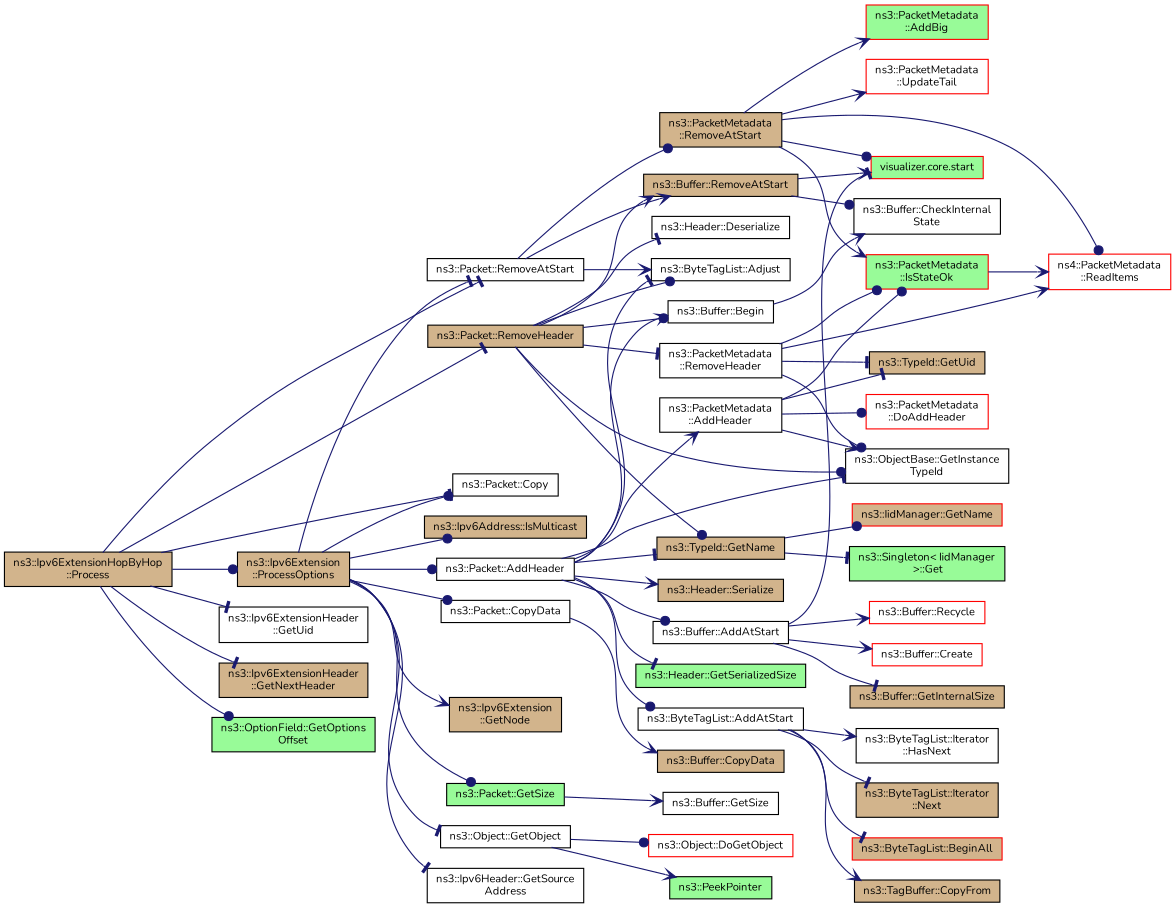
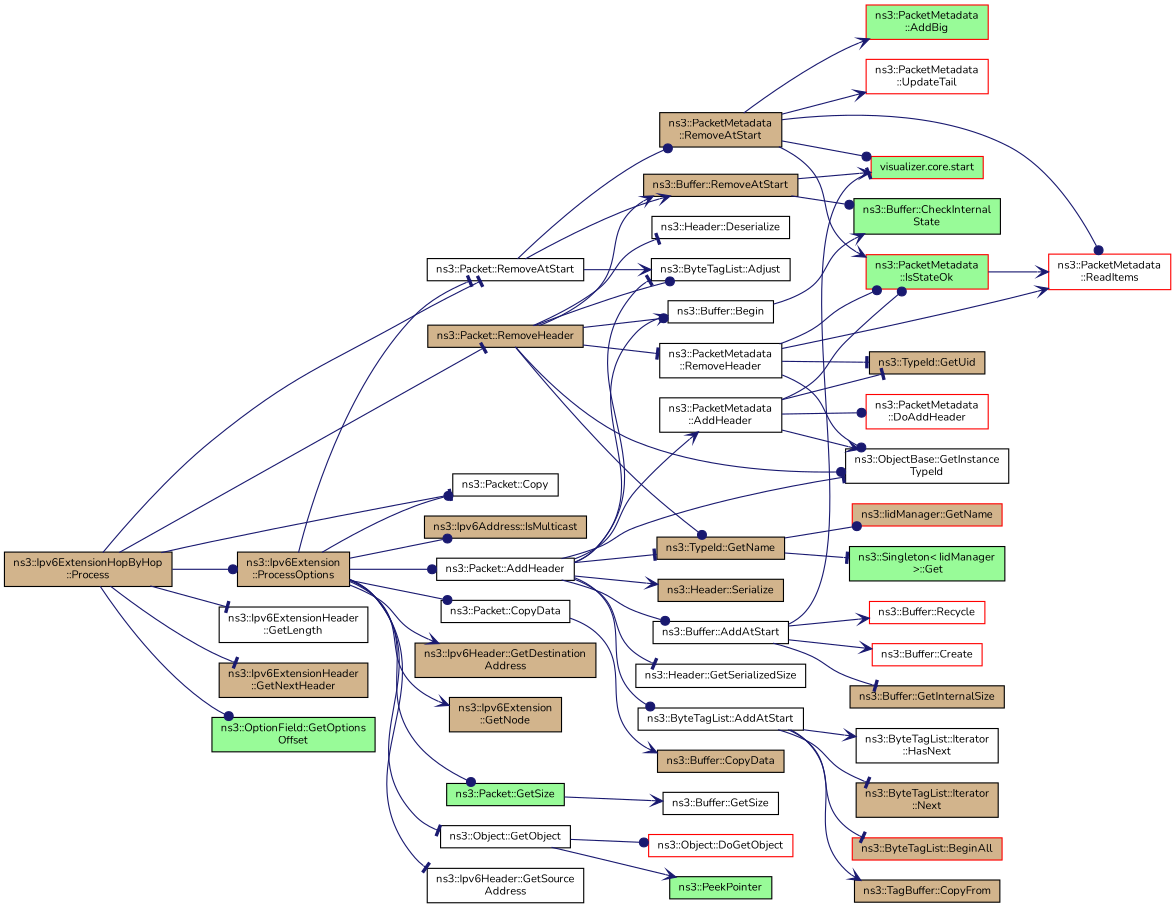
node "ns3::Buffer::CheckInternal State": fillcolor white -> palegreen
node "ns4::PacketMetadata ::ReadItems": label "ns4::PacketMetadata ::ReadItems" -> "ns3::PacketMetadata ::ReadItems"
node "ns3::Ipv6ExtensionHeader ::GetUid": label "ns3::Ipv6ExtensionHeader ::GetUid" -> "ns3::Ipv6ExtensionHeader ::GetLength"
node "ns3::Ipv6Header::GetDestination Address": added
node "ns3::Header::GetSerializedSize": fillcolor palegreen -> white
